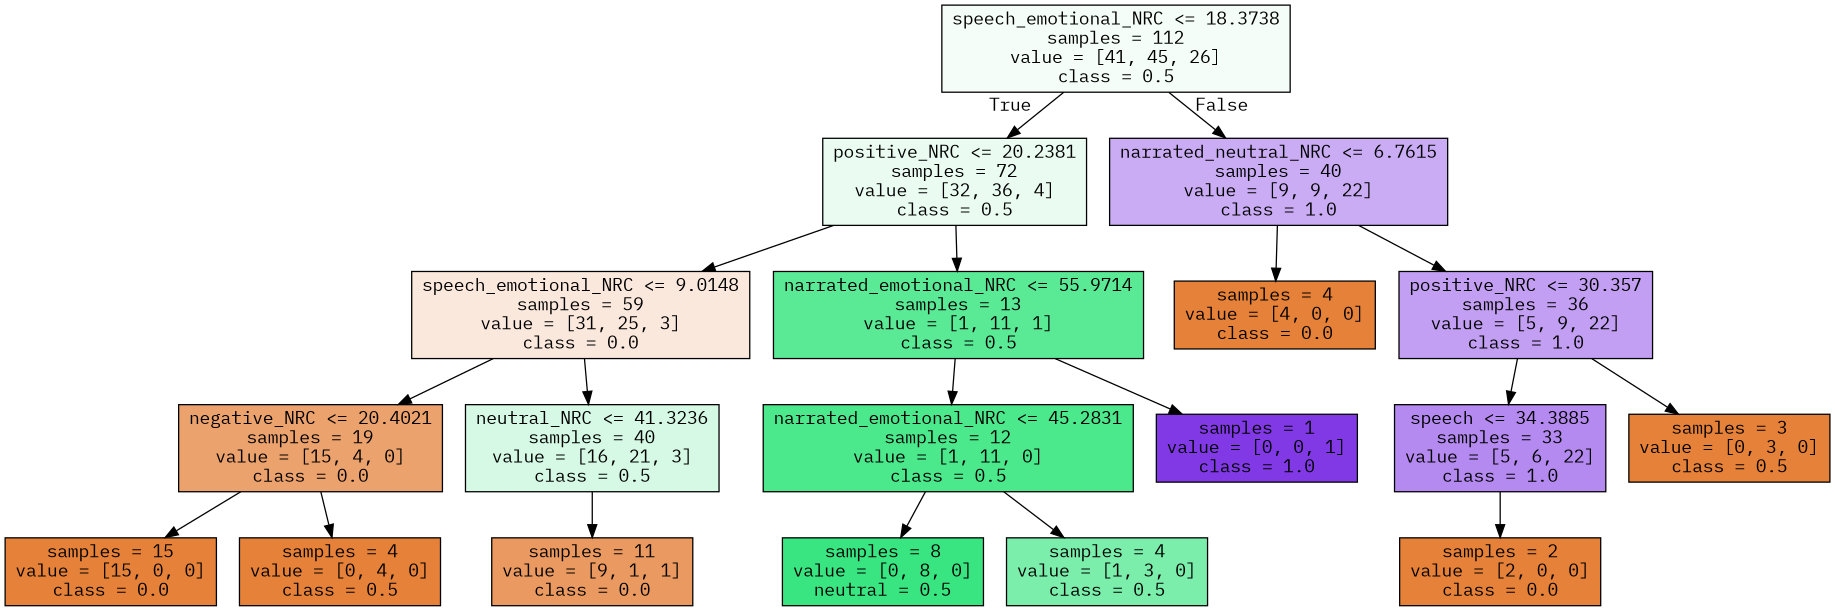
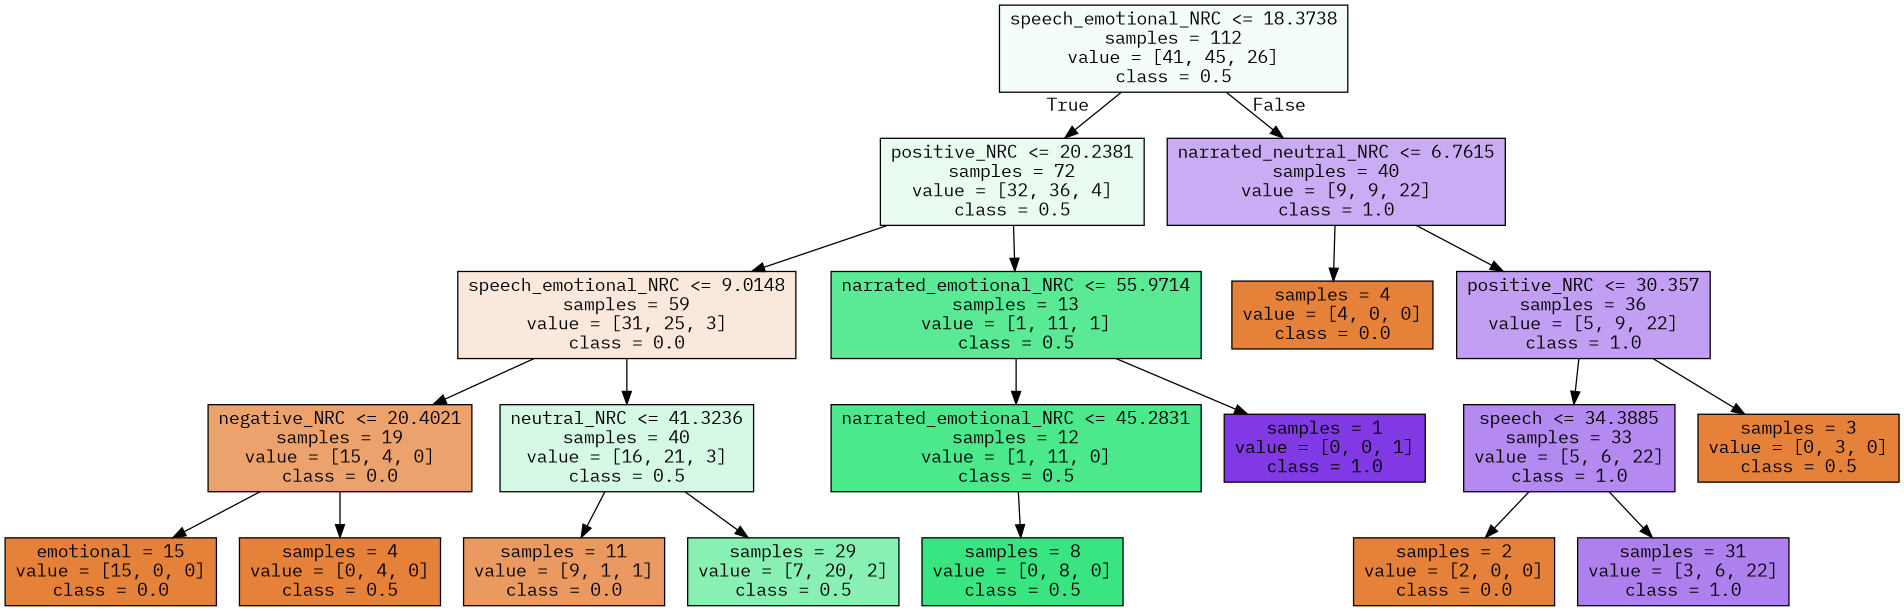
node "samples = 15 value = [15, 0, 0] class = 0.0": label "samples = 15 value = [15, 0, 0] class = 0.0" -> "emotional = 15 value = [15, 0, 0] class = 0.0"
node "samples = 29 value = [7, 20, 2] class = 0.5": added
node "samples = 8 value = [0, 8, 0] neutral = 0.5": label "samples = 8 value = [0, 8, 0] neutral = 0.5" -> "samples = 8 value = [0, 8, 0] class = 0.5"
node "samples = 4 value = [1, 3, 0] class = 0.5": removed
node "samples = 31 value = [3, 6, 22] class = 1.0": added
